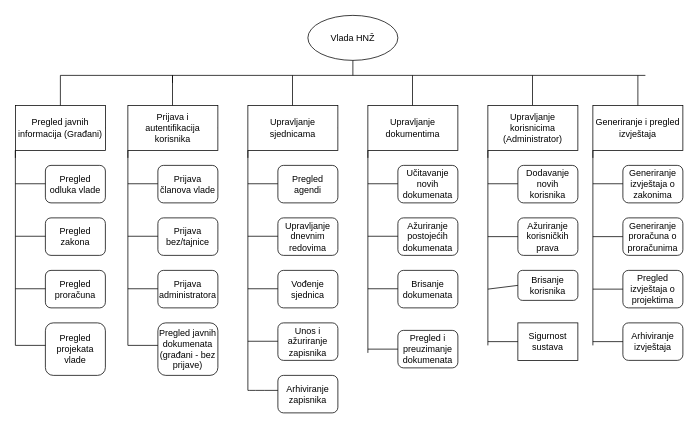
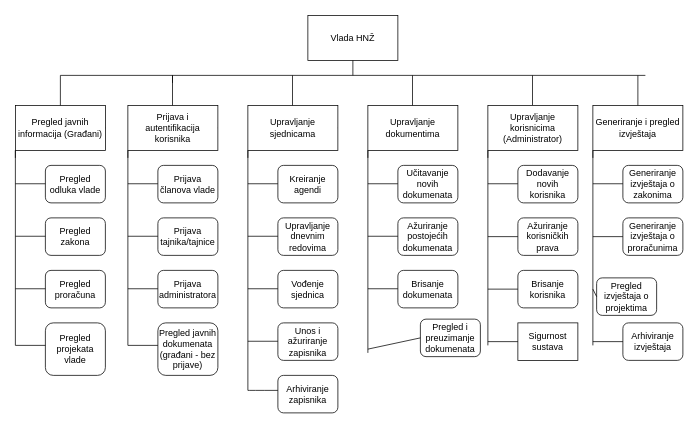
node "Vlada HNŽ": shape ellipse -> rectangle
node "Pregled agendi": label "Pregled agendi" -> "Kreiranje agendi"
node "Prijava bez/tajnice": label "Prijava bez/tajnice" -> "Prijava tajnika/tajnice"
node "Generiranje proračuna o proračunima": label "Generiranje proračuna o proračunima" -> "Generiranje izvještaja o proračunima"
node "Brisanje korisnika": size 60x30 -> 60x38
node "Pregled izvještaja o projektima": moved (653, 289) -> (627, 297)
node "Pregled i preuzimanje dokumenata": moved (428, 349) -> (450, 338)
